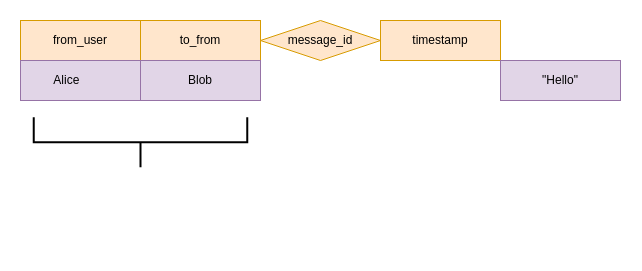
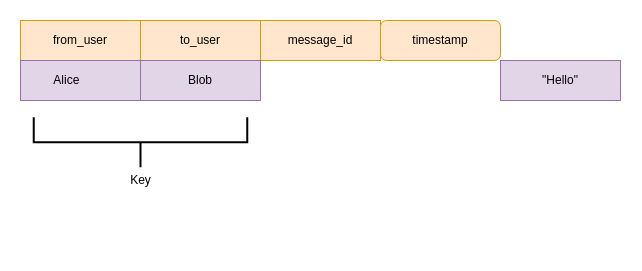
node "to_from": label "to_from" -> "to_user"
node "message_id": shape diamond -> rectangle
node "timestamp": shape rectangle -> rounded rectangle
node "Key": added
